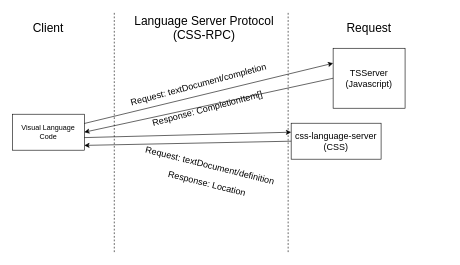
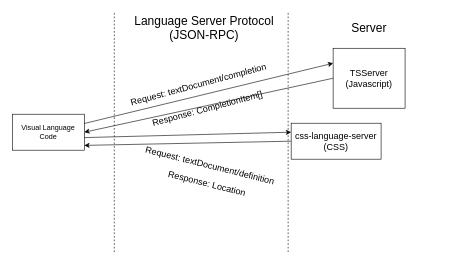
node "Client": removed
node "Language Server Protocol (CSS-RPC)": label "Language Server Protocol (CSS-RPC)" -> "Language Server Protocol (JSON-RPC)"
node "Request": label "Request" -> "Server"
